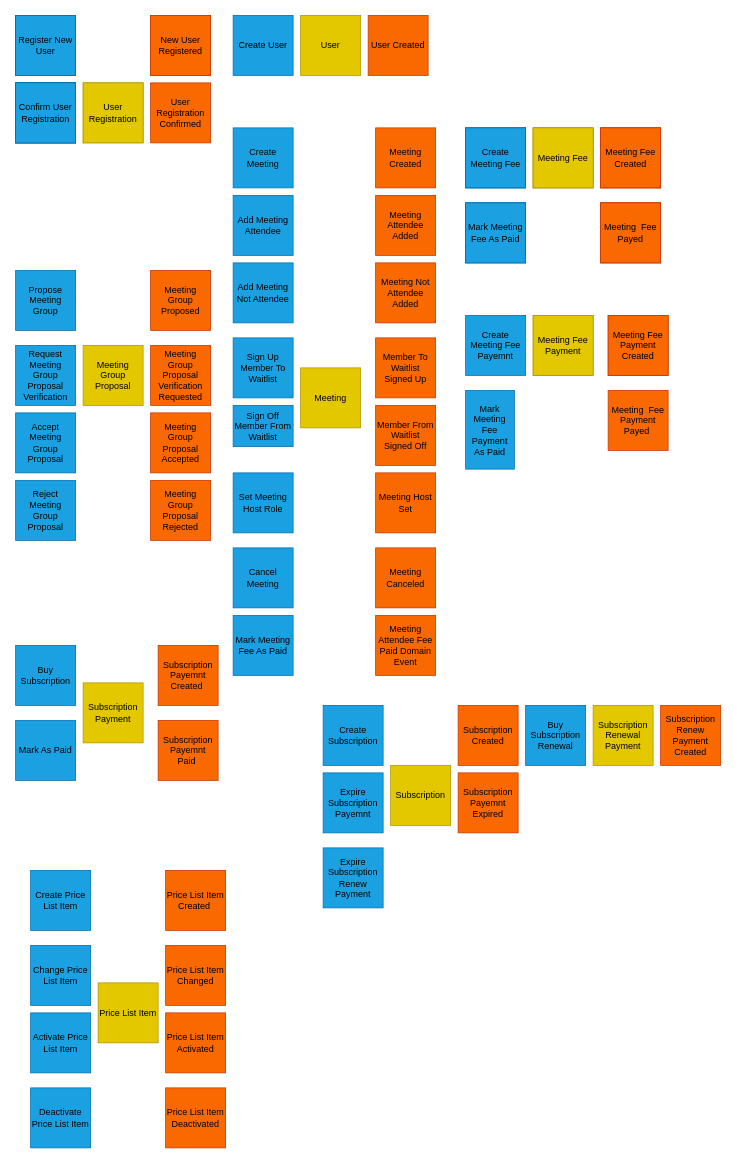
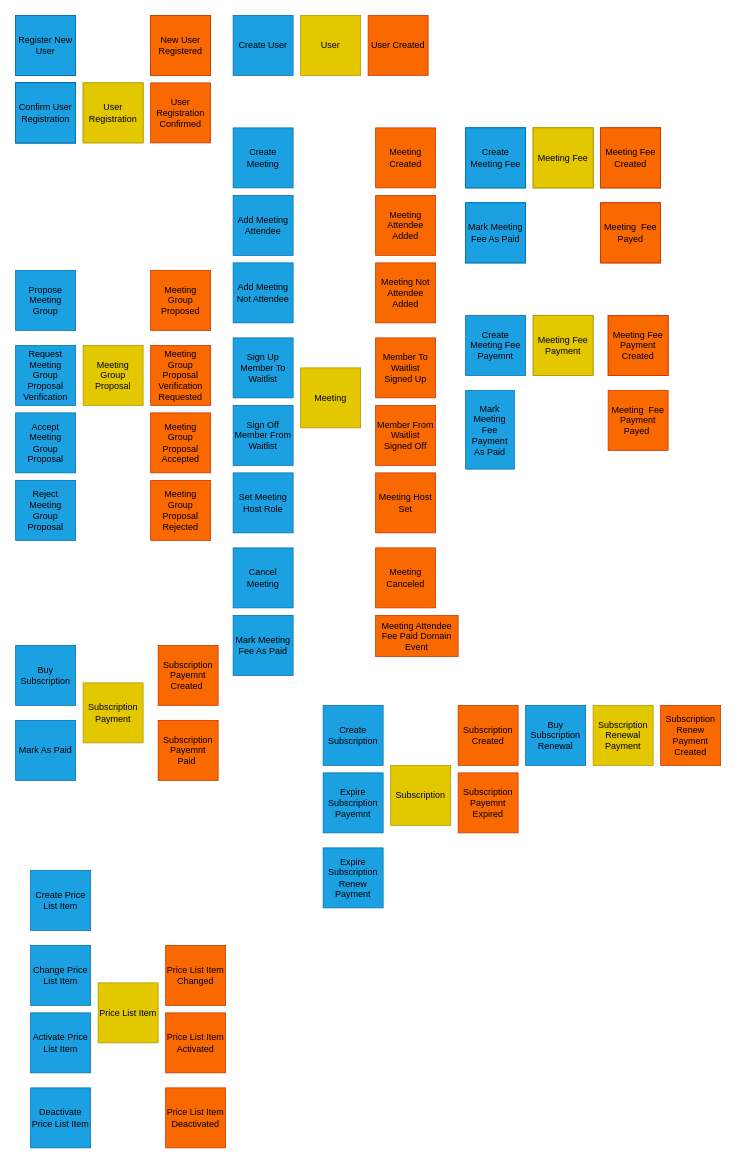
node "Sign Off Member From Waitlist": size 60x41 -> 60x60
node "Meeting Attendee Fee Paid Domain Event": size 60x60 -> 83x41
node "Price List Item Created": removed
